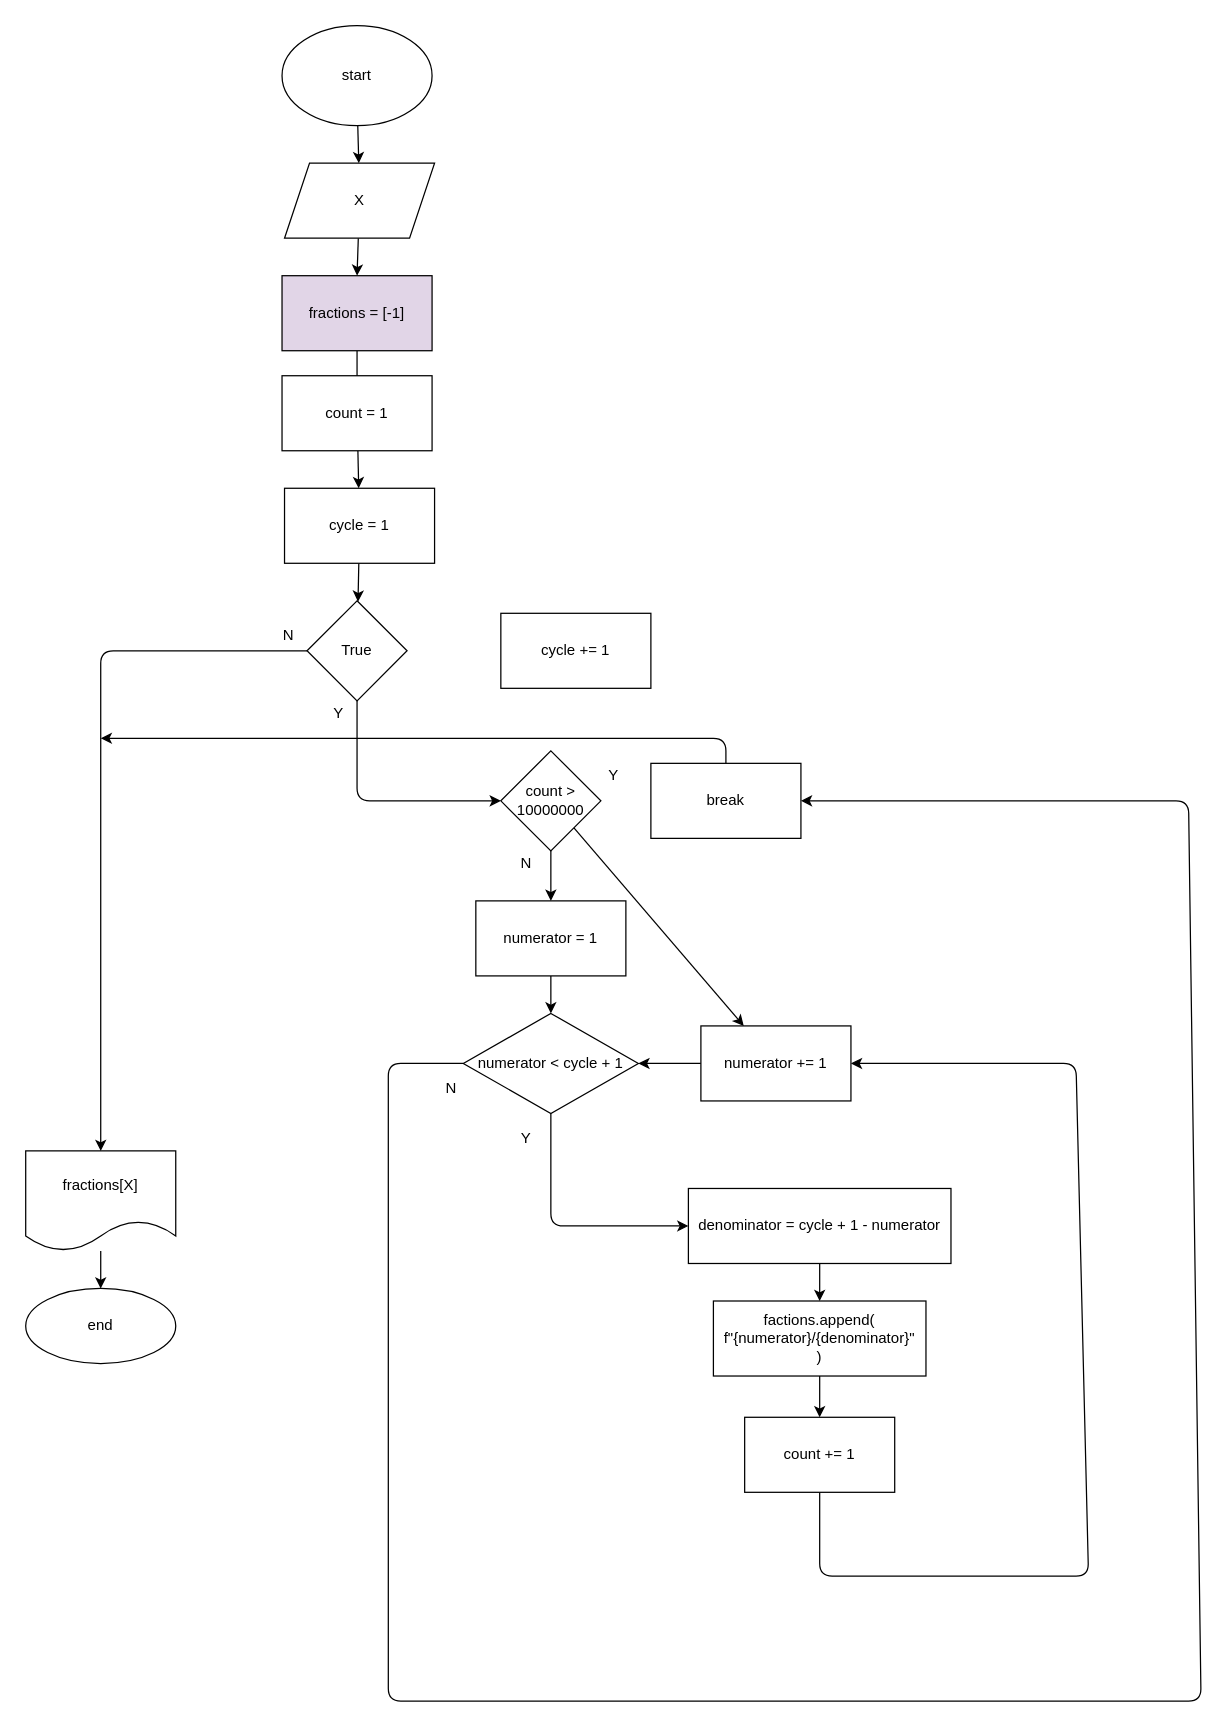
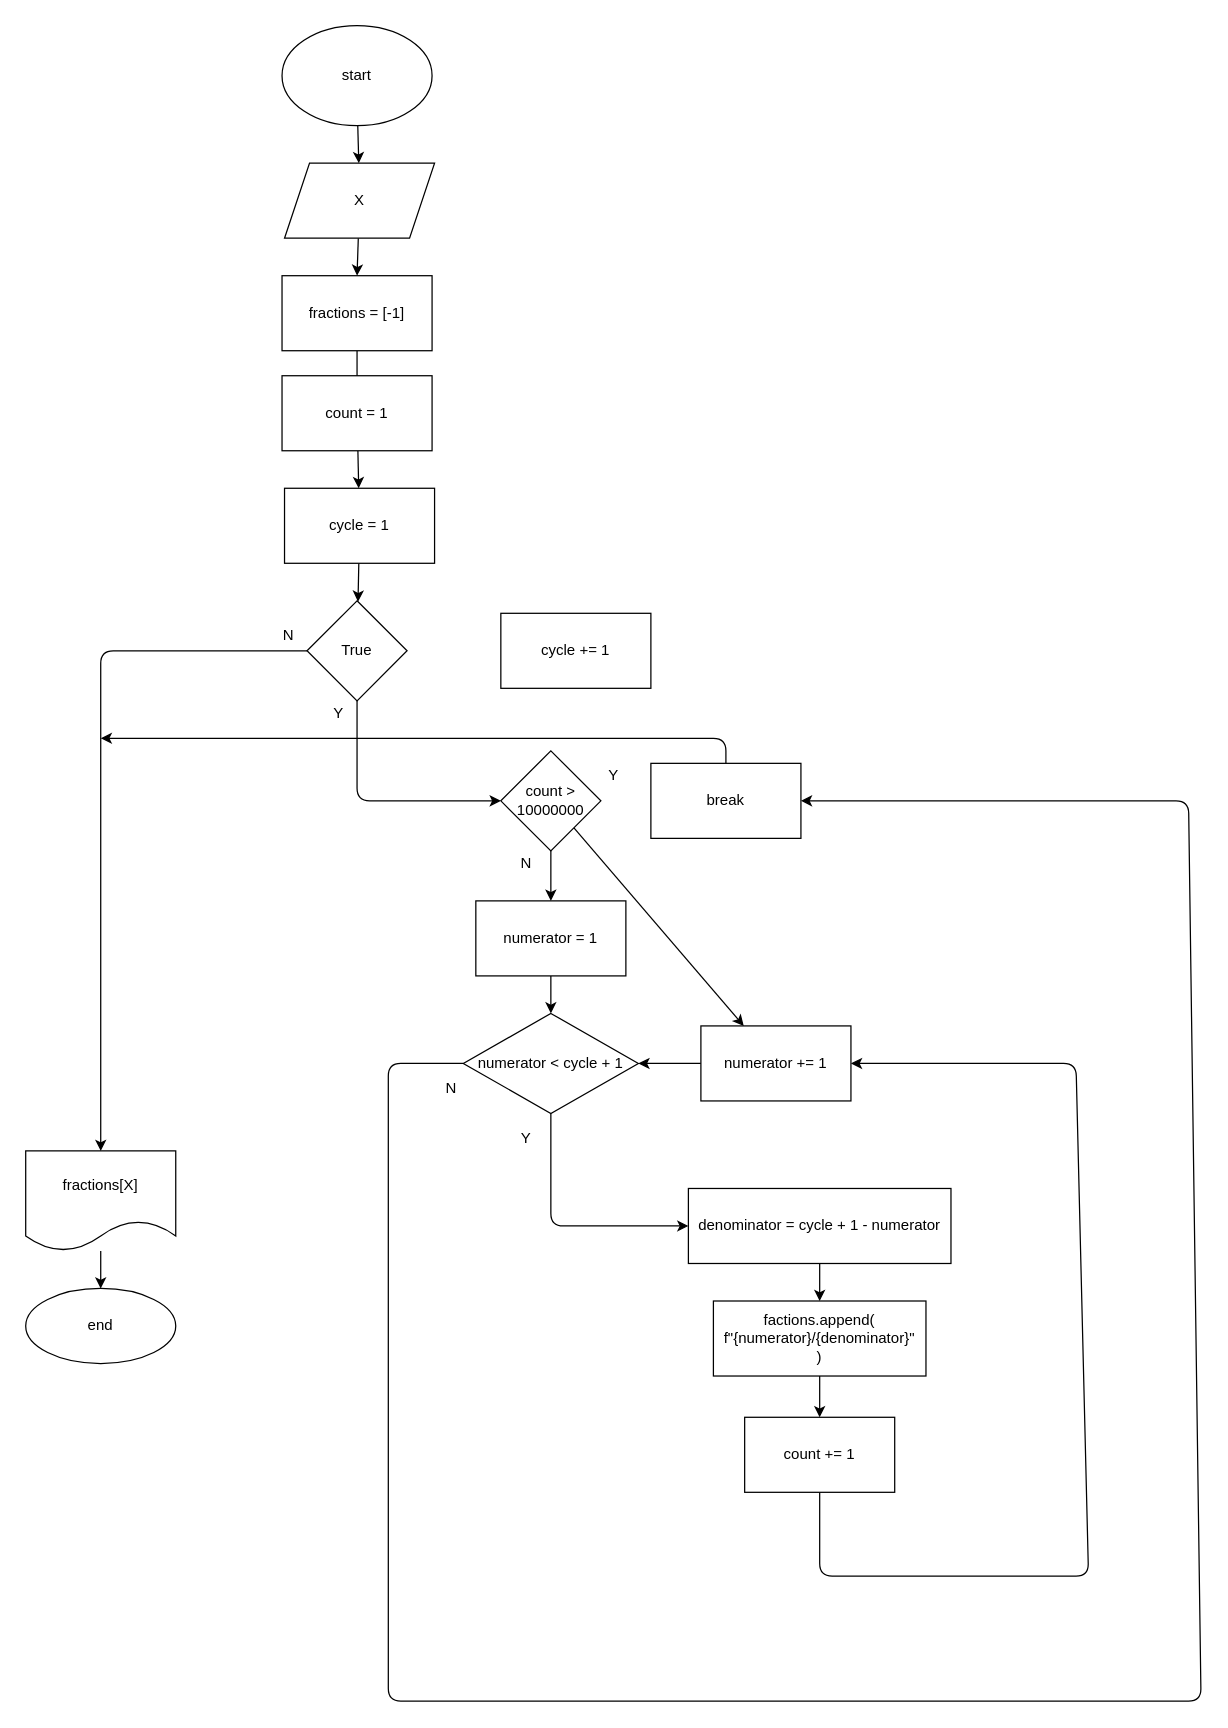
node "fractions = [-1]": fillcolor #e1d5e7 -> #ffffff
